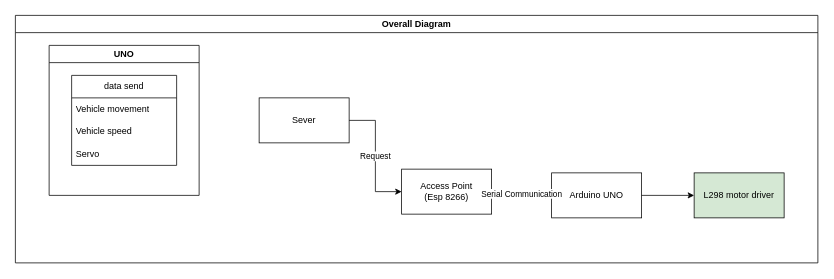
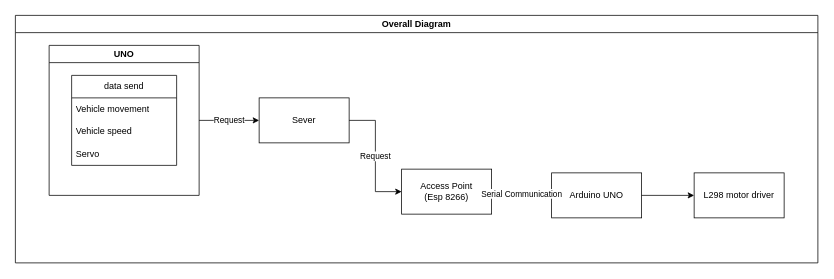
edge "UNO" -> "Sever": added, label "Request"
node "L298 motor driver": fillcolor #d5e8d4 -> #ffffff
